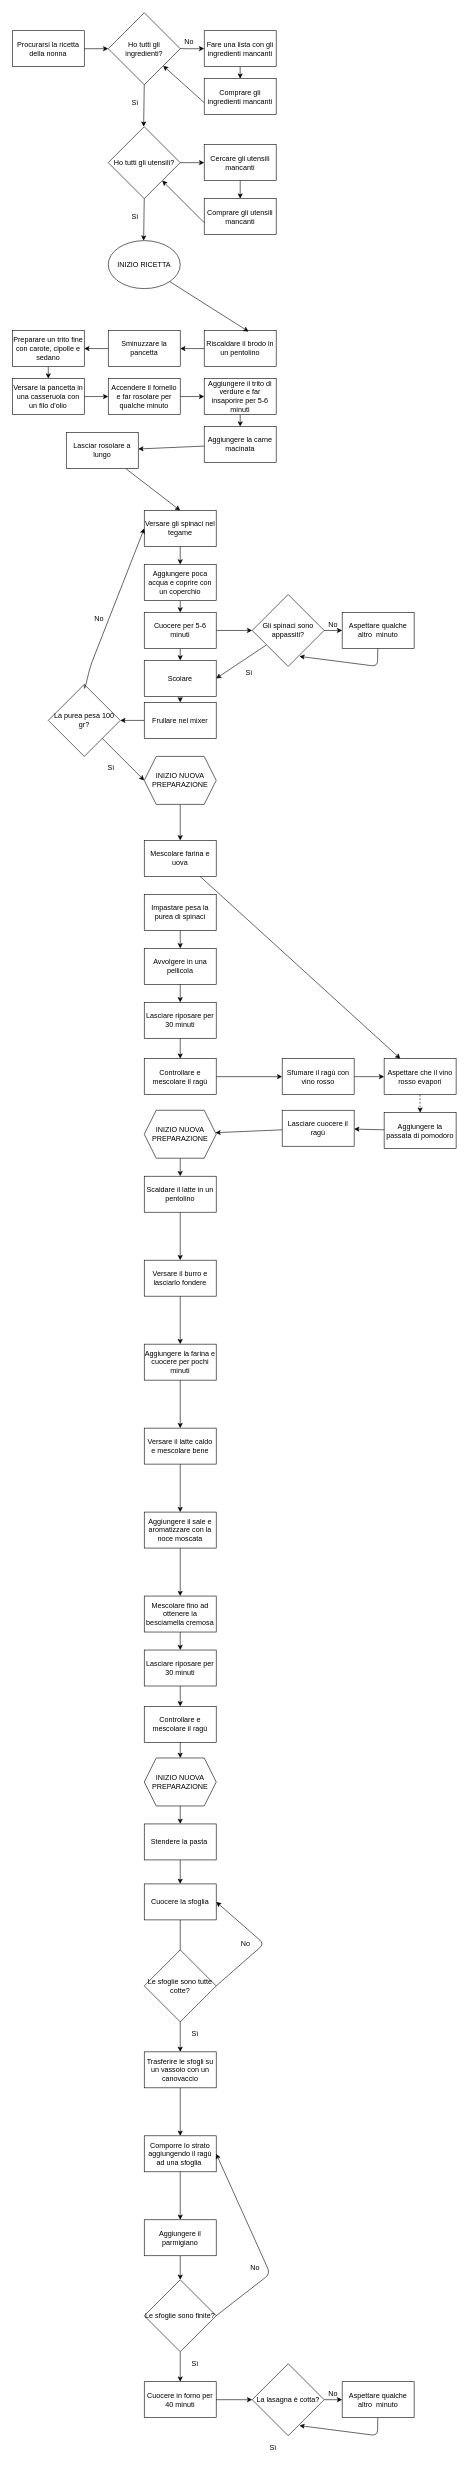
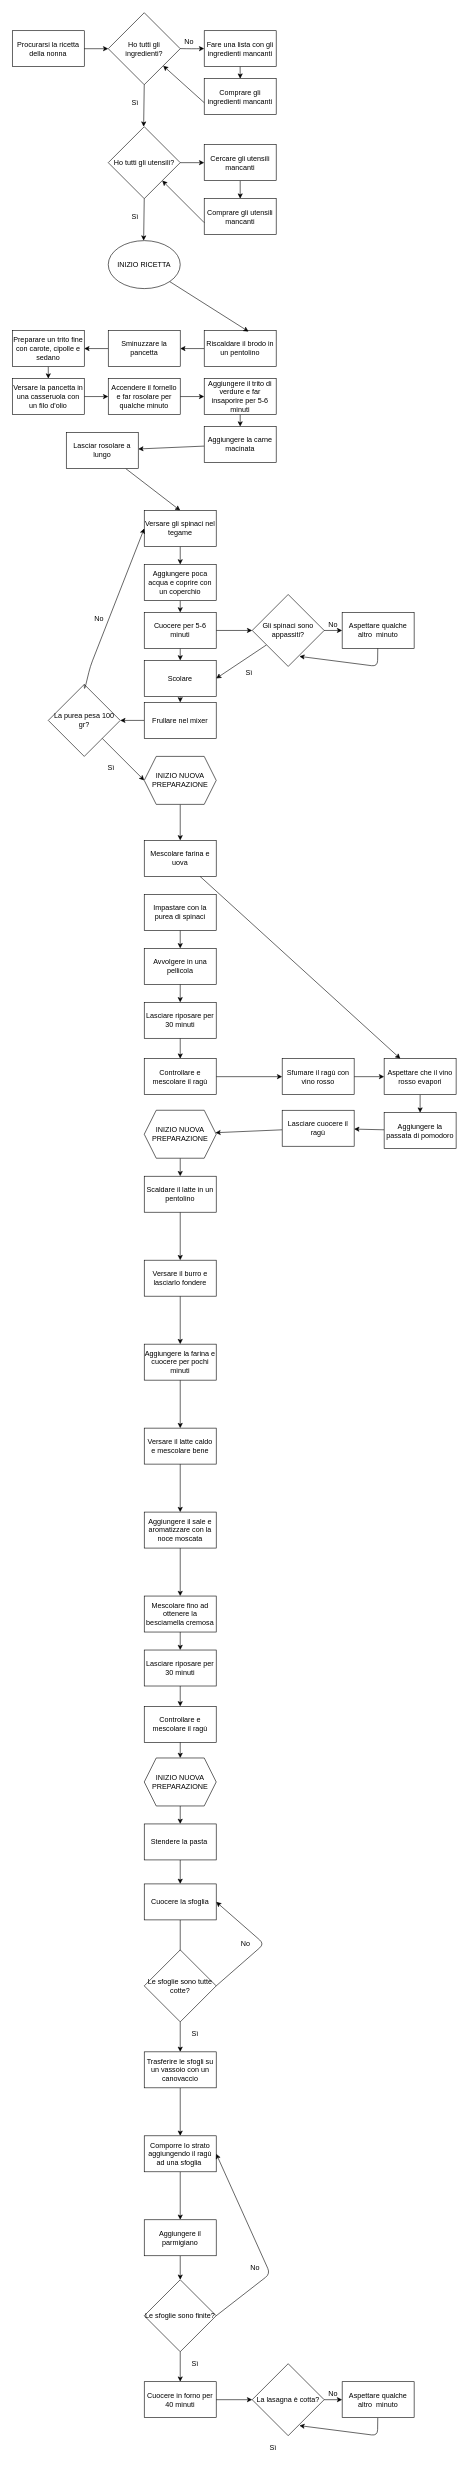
node "Impastare pesa la purea di spinaci": label "Impastare pesa la purea di spinaci" -> "Impastare con la purea di spinaci"
edge "Aspettare che il vino rosso evapori" -> "Aggiungere la passata di pomodoro": style dashed -> solid
